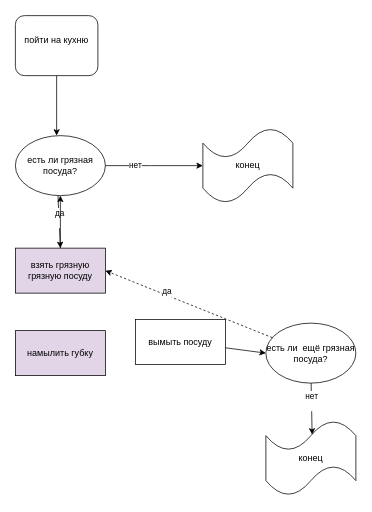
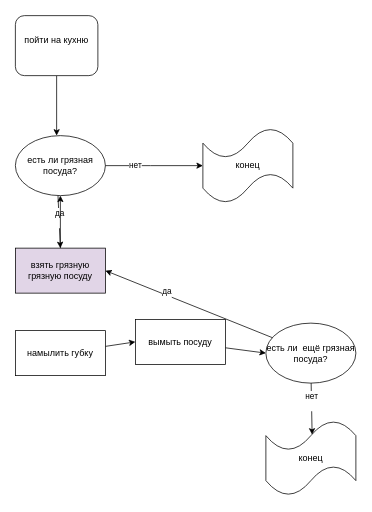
edge "есть ли ещё грязная посуда?" -> "взять грязную грязную посуду": style dashed -> solid
edge "намылить губку" -> "вымыть посуду": added
node "намылить губку": fillcolor #e1d5e7 -> #ffffff
